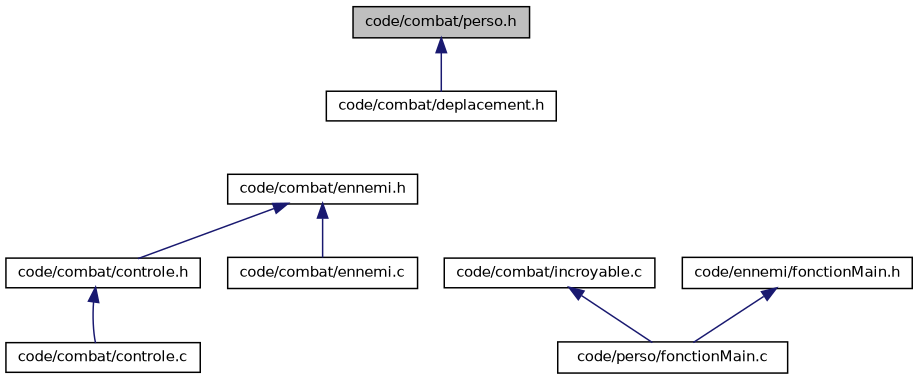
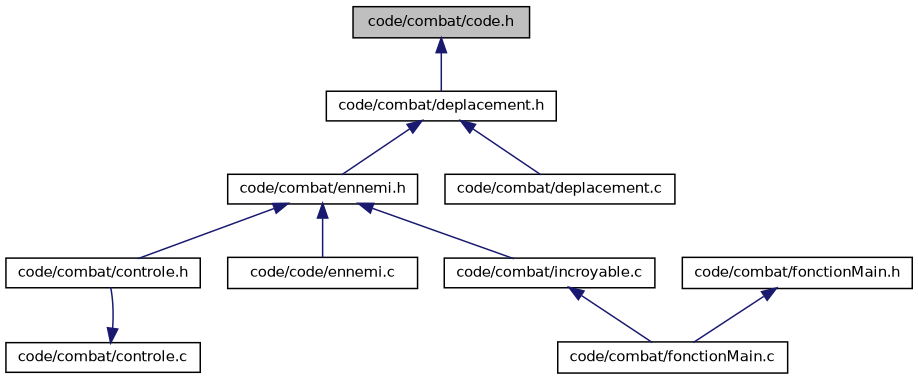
node "code/combat/perso.h": label "code/combat/perso.h" -> "code/combat/code.h"
edge "code/combat/ennemi.h" -> "code/combat/deplacement.h": added
node "code/combat/deplacement.c": added
edge "code/combat/incroyable.c" -> "code/combat/ennemi.h": added
node "code/combat/ennemi.c": label "code/combat/ennemi.c" -> "code/code/ennemi.c"
node "code/ennemi/fonctionMain.h": label "code/ennemi/fonctionMain.h" -> "code/combat/fonctionMain.h"
edge "code/combat/controle.c" -> "code/combat/controle.h": reversed
node "code/perso/fonctionMain.c": label "code/perso/fonctionMain.c" -> "code/combat/fonctionMain.c"
